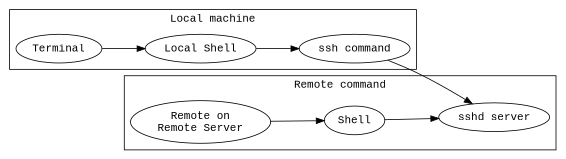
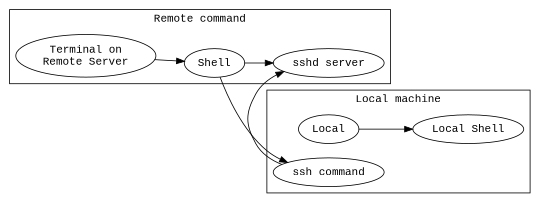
node "Terminal": label "Terminal" -> "Local"
edge "Local Shell" -> "ssh command": now "Shell" -> "ssh command"
node "Remote on Remote Server": label "Remote on Remote Server" -> "Terminal on Remote Server"
